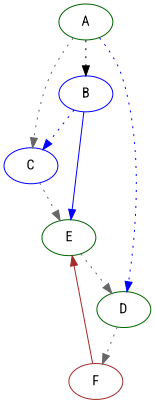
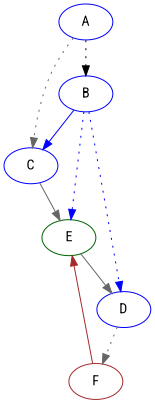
node "A": color darkgreen -> blue
edge "B" -> "C": style dotted -> solid
edge "A" -> "D": now "B" -> "D"
edge "B" -> "E": style solid -> dotted
edge "C" -> "E": style dotted -> solid
edge "E" -> "D": style dotted -> solid
node "D": color darkgreen -> blue
